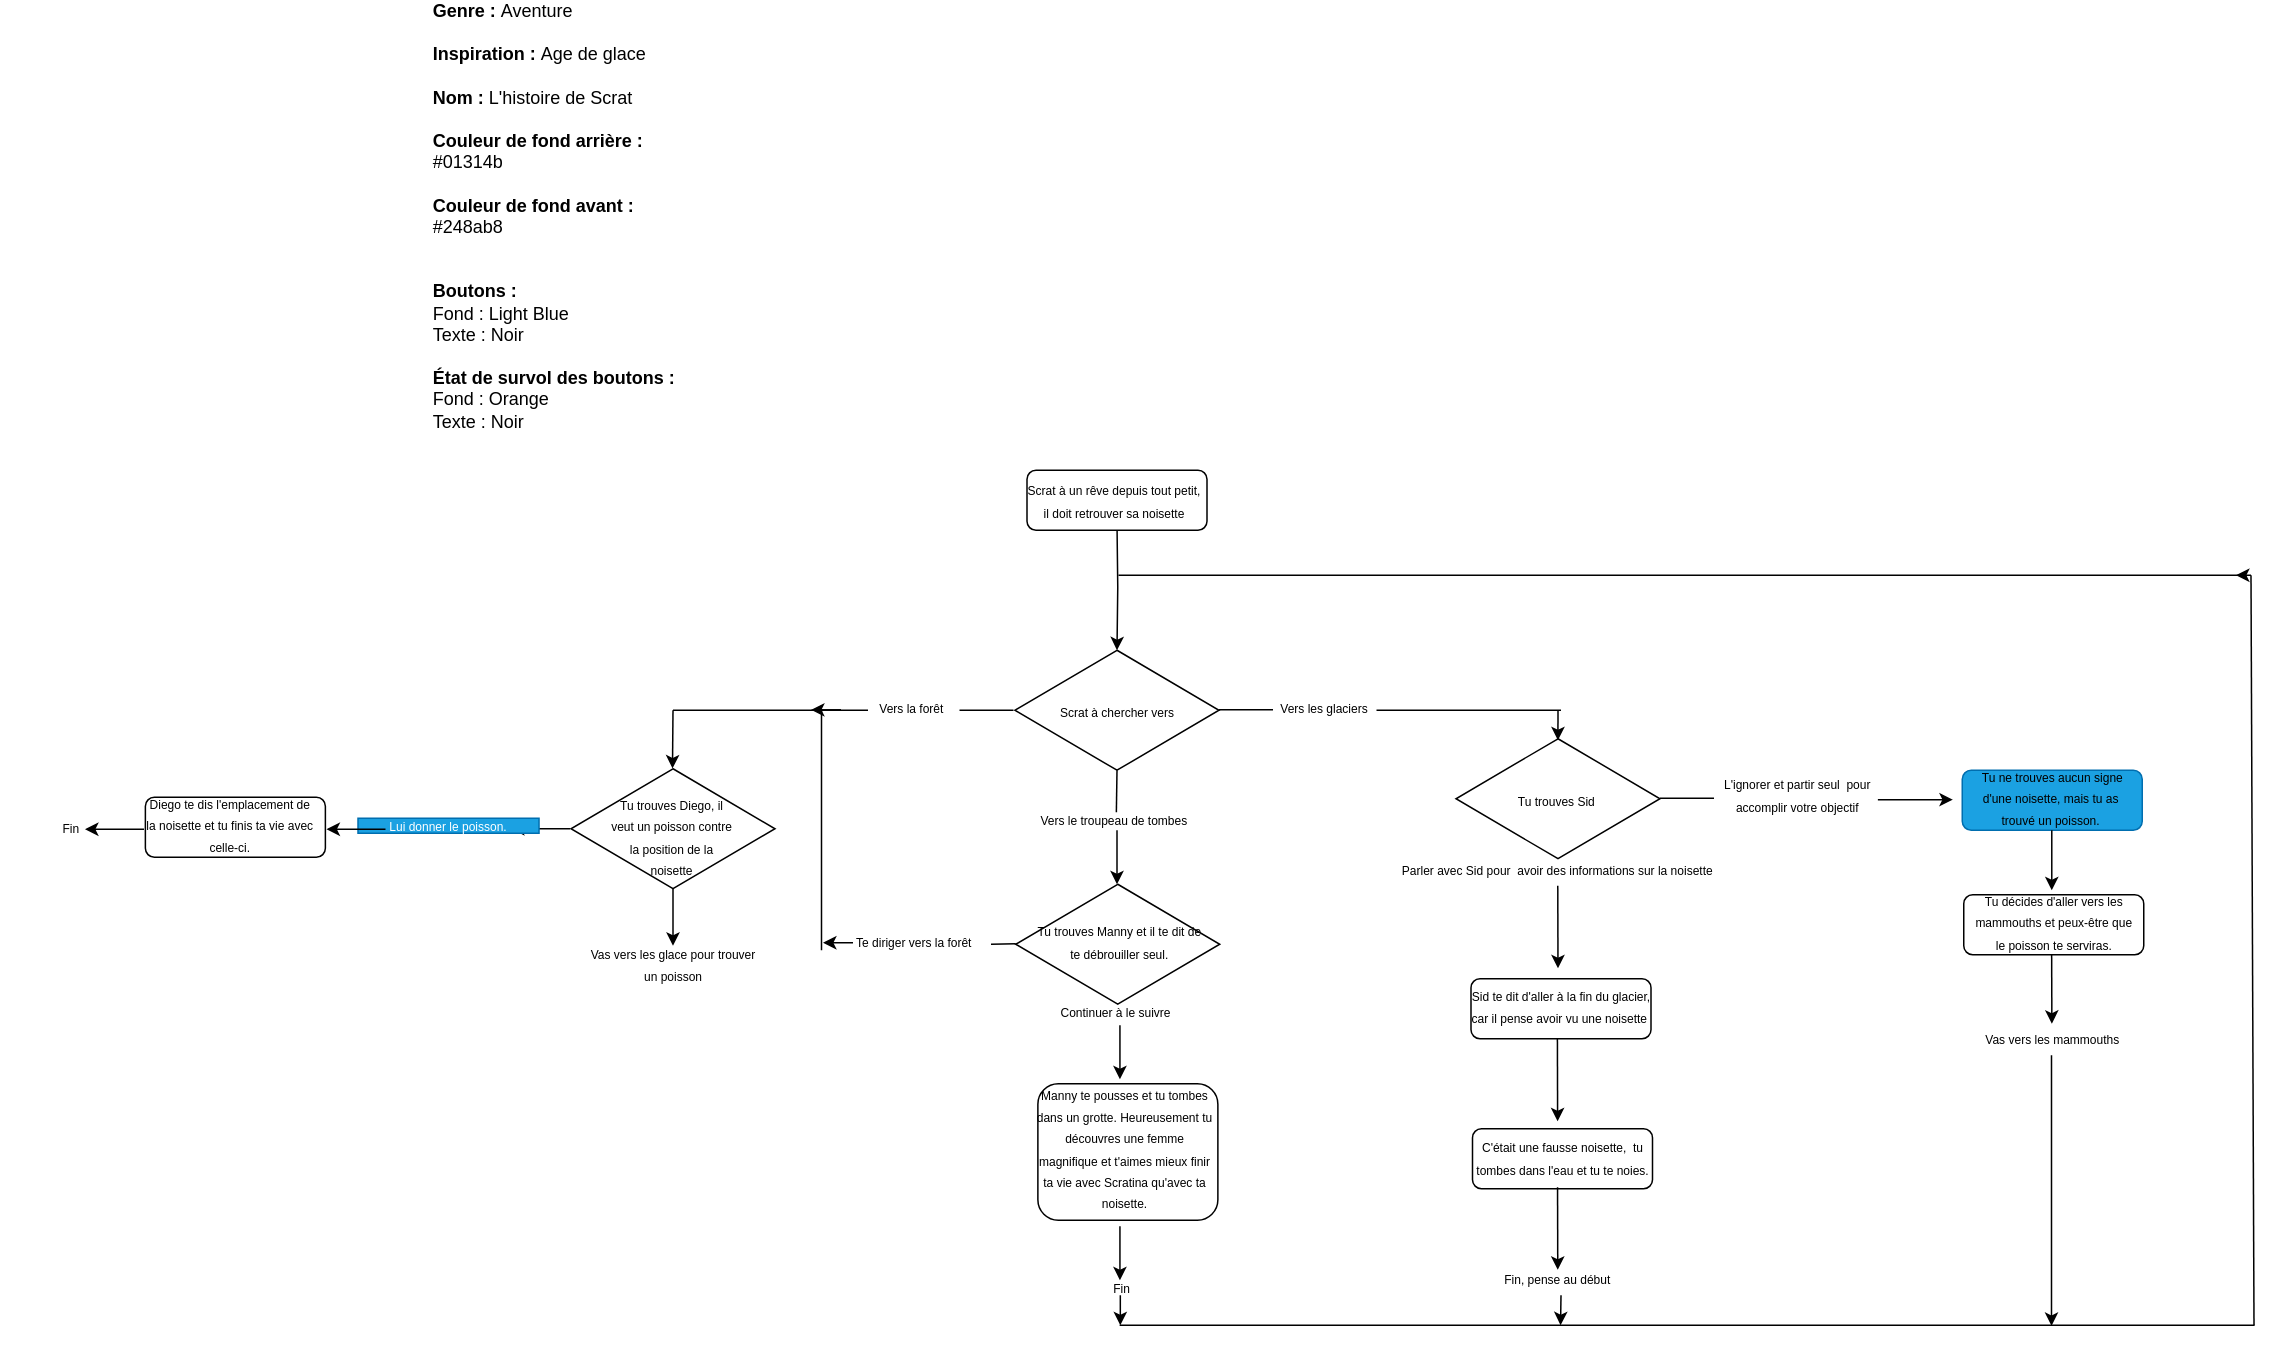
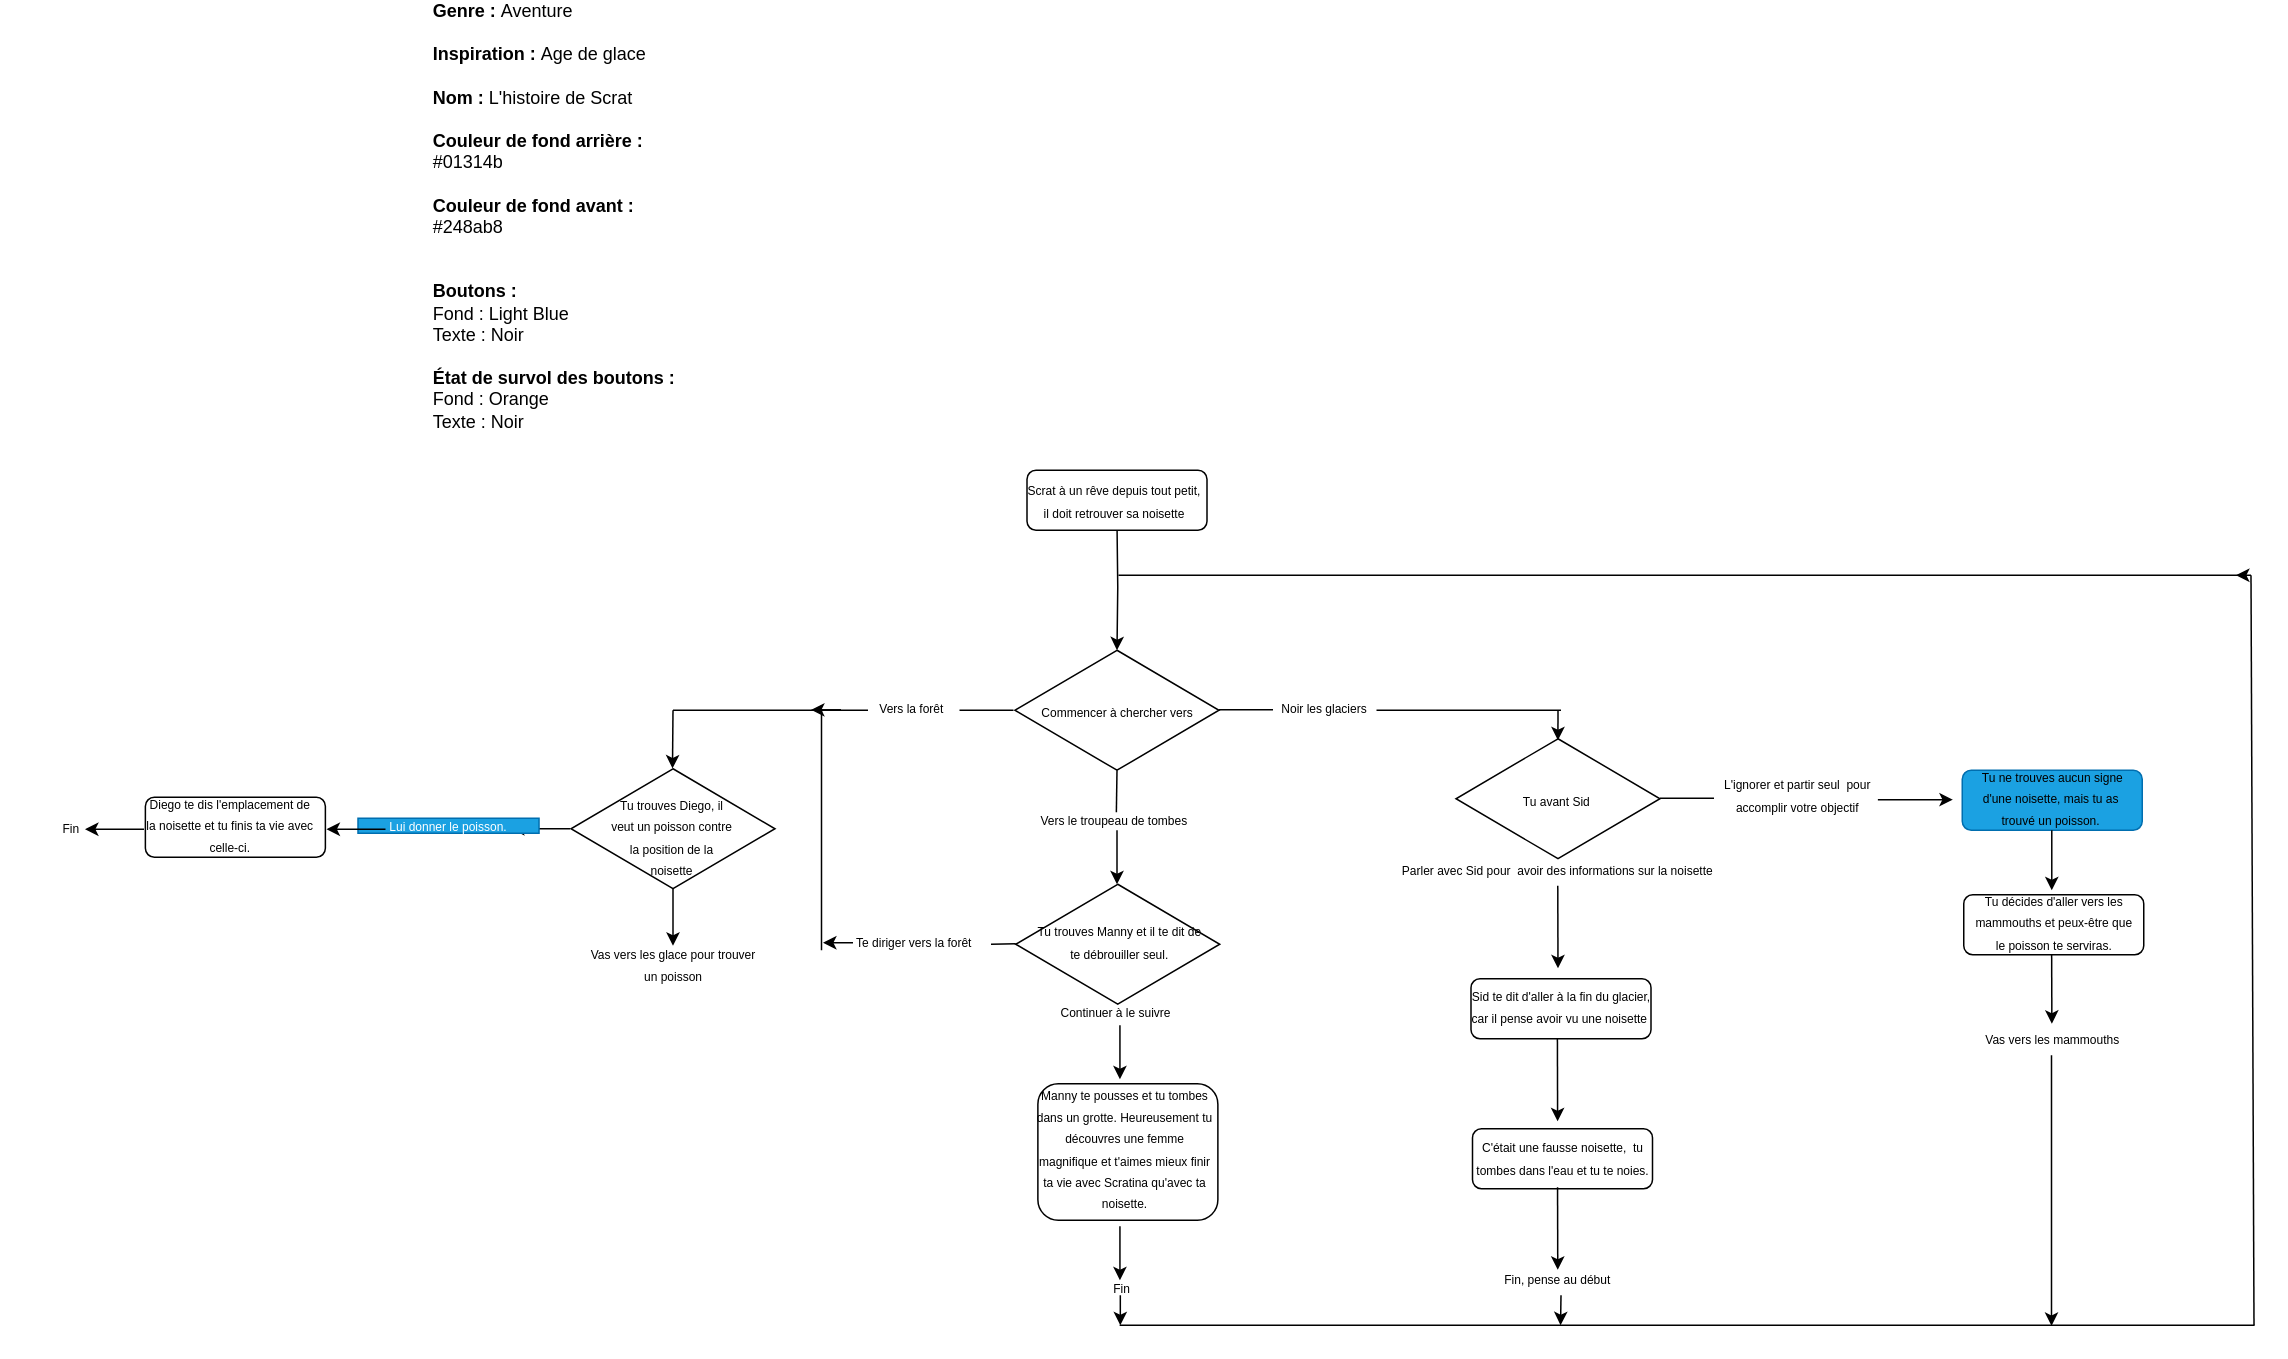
node "Vers les glaciers": label "Vers les glaciers" -> "Noir les glaciers"
node "Scrat à chercher vers": label "Scrat à chercher vers" -> "Commencer à chercher vers"
node "Tu trouves Sid": label "Tu trouves Sid" -> "Tu avant Sid"
